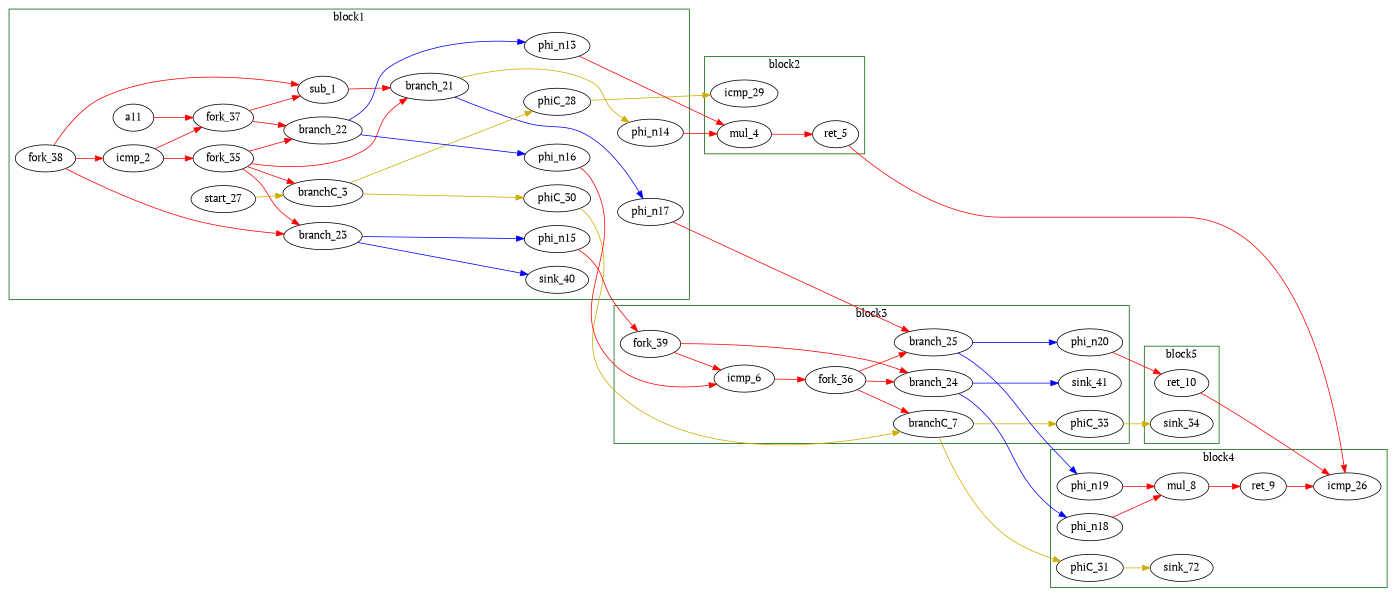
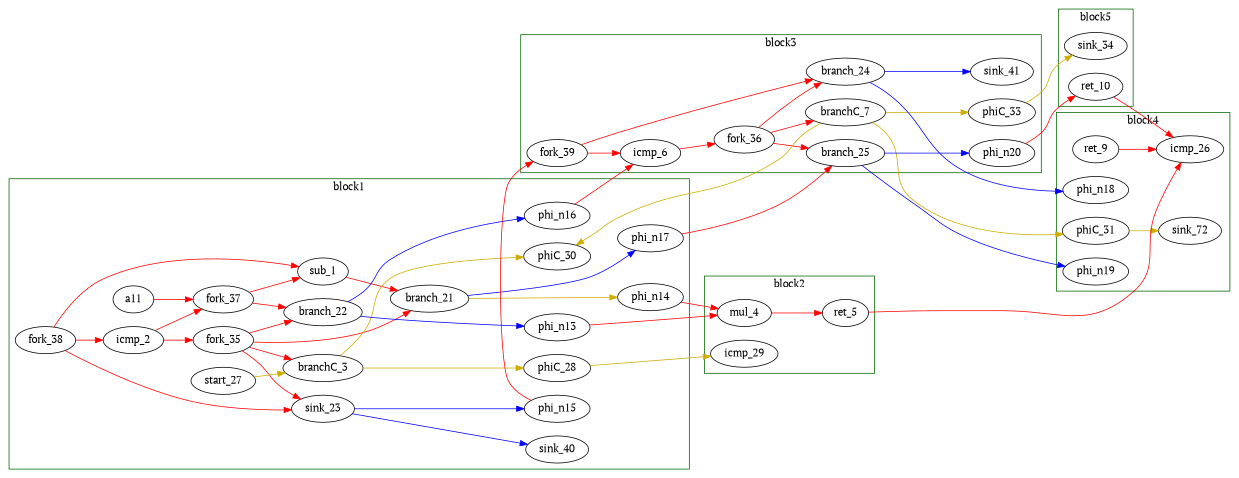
node "branch_23": label "branch_23" -> "sink_23"
edge "phiC_30" -> "branchC_7": reversed
node "mul_8": removed
